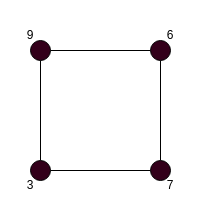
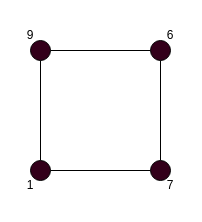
node "3": label "3" -> "1"
